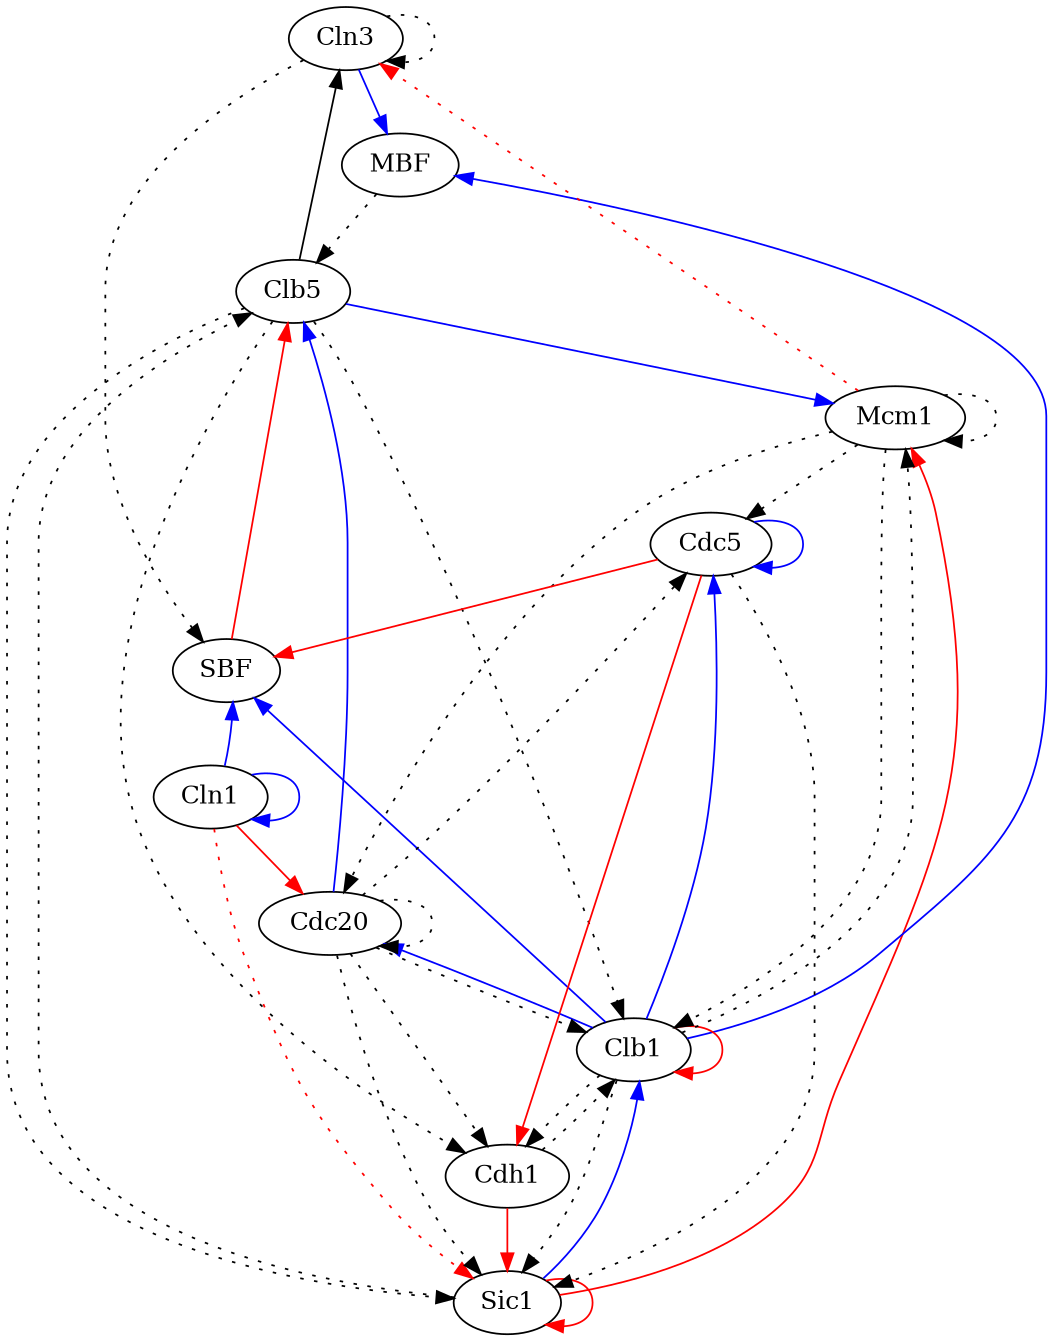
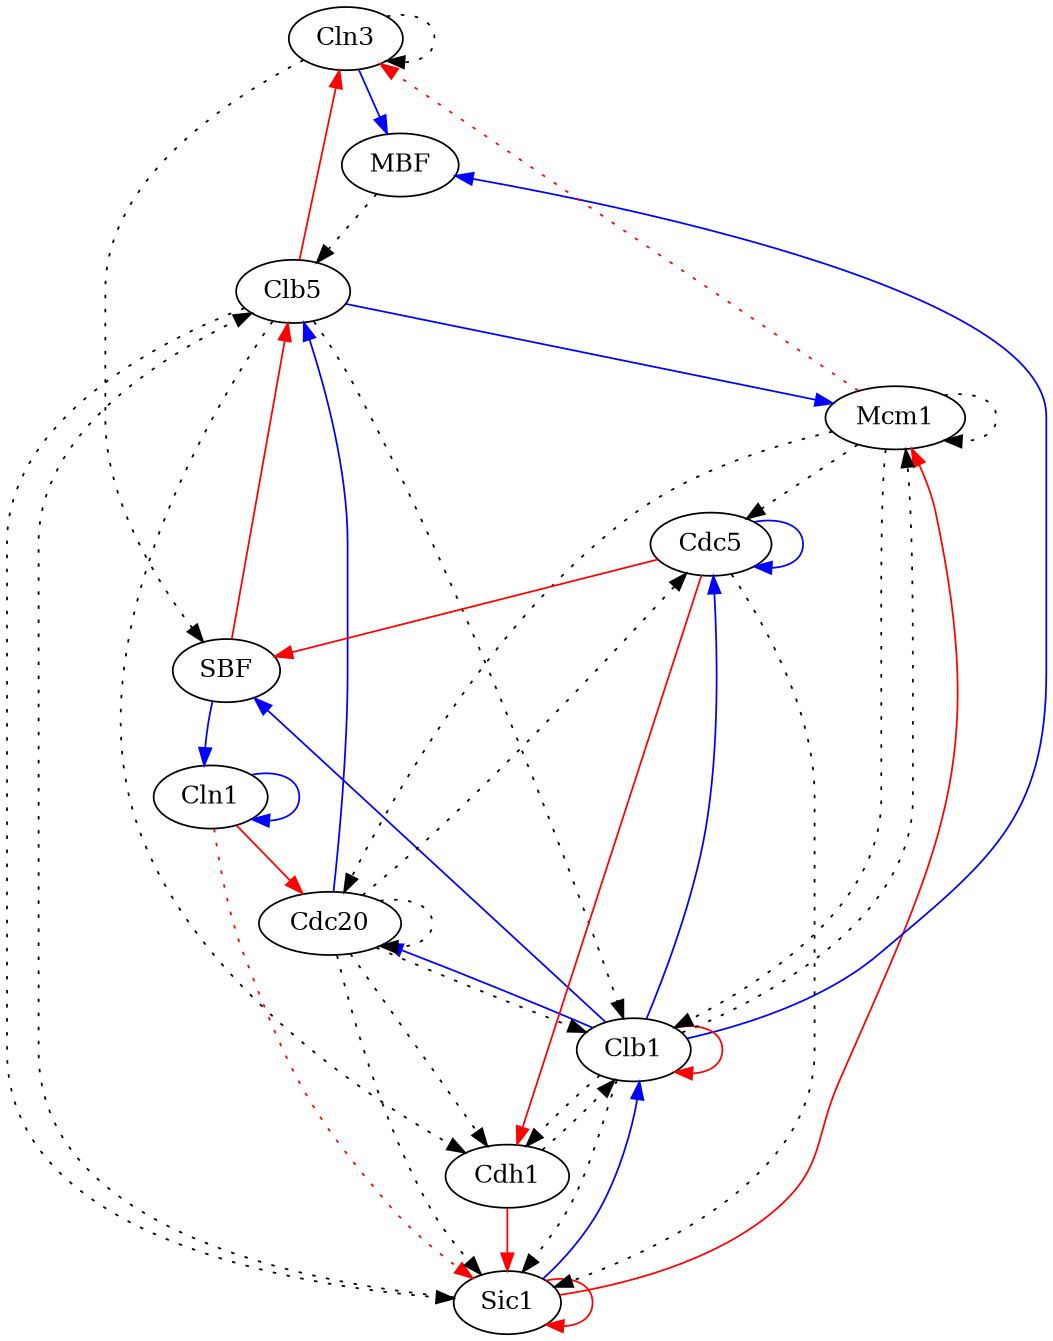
edge "Clb5" -> "Cln3": color black -> red
edge "Cln1" -> "SBF": reversed
